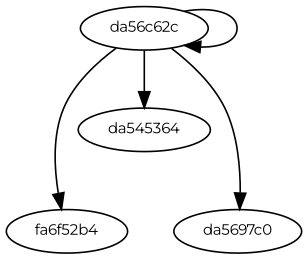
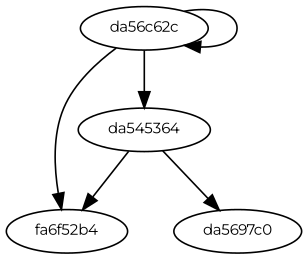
edge "da56c62c" -> "da5697c0": now "da545364" -> "da5697c0"
edge "da545364" -> "fa6f52b4": added
